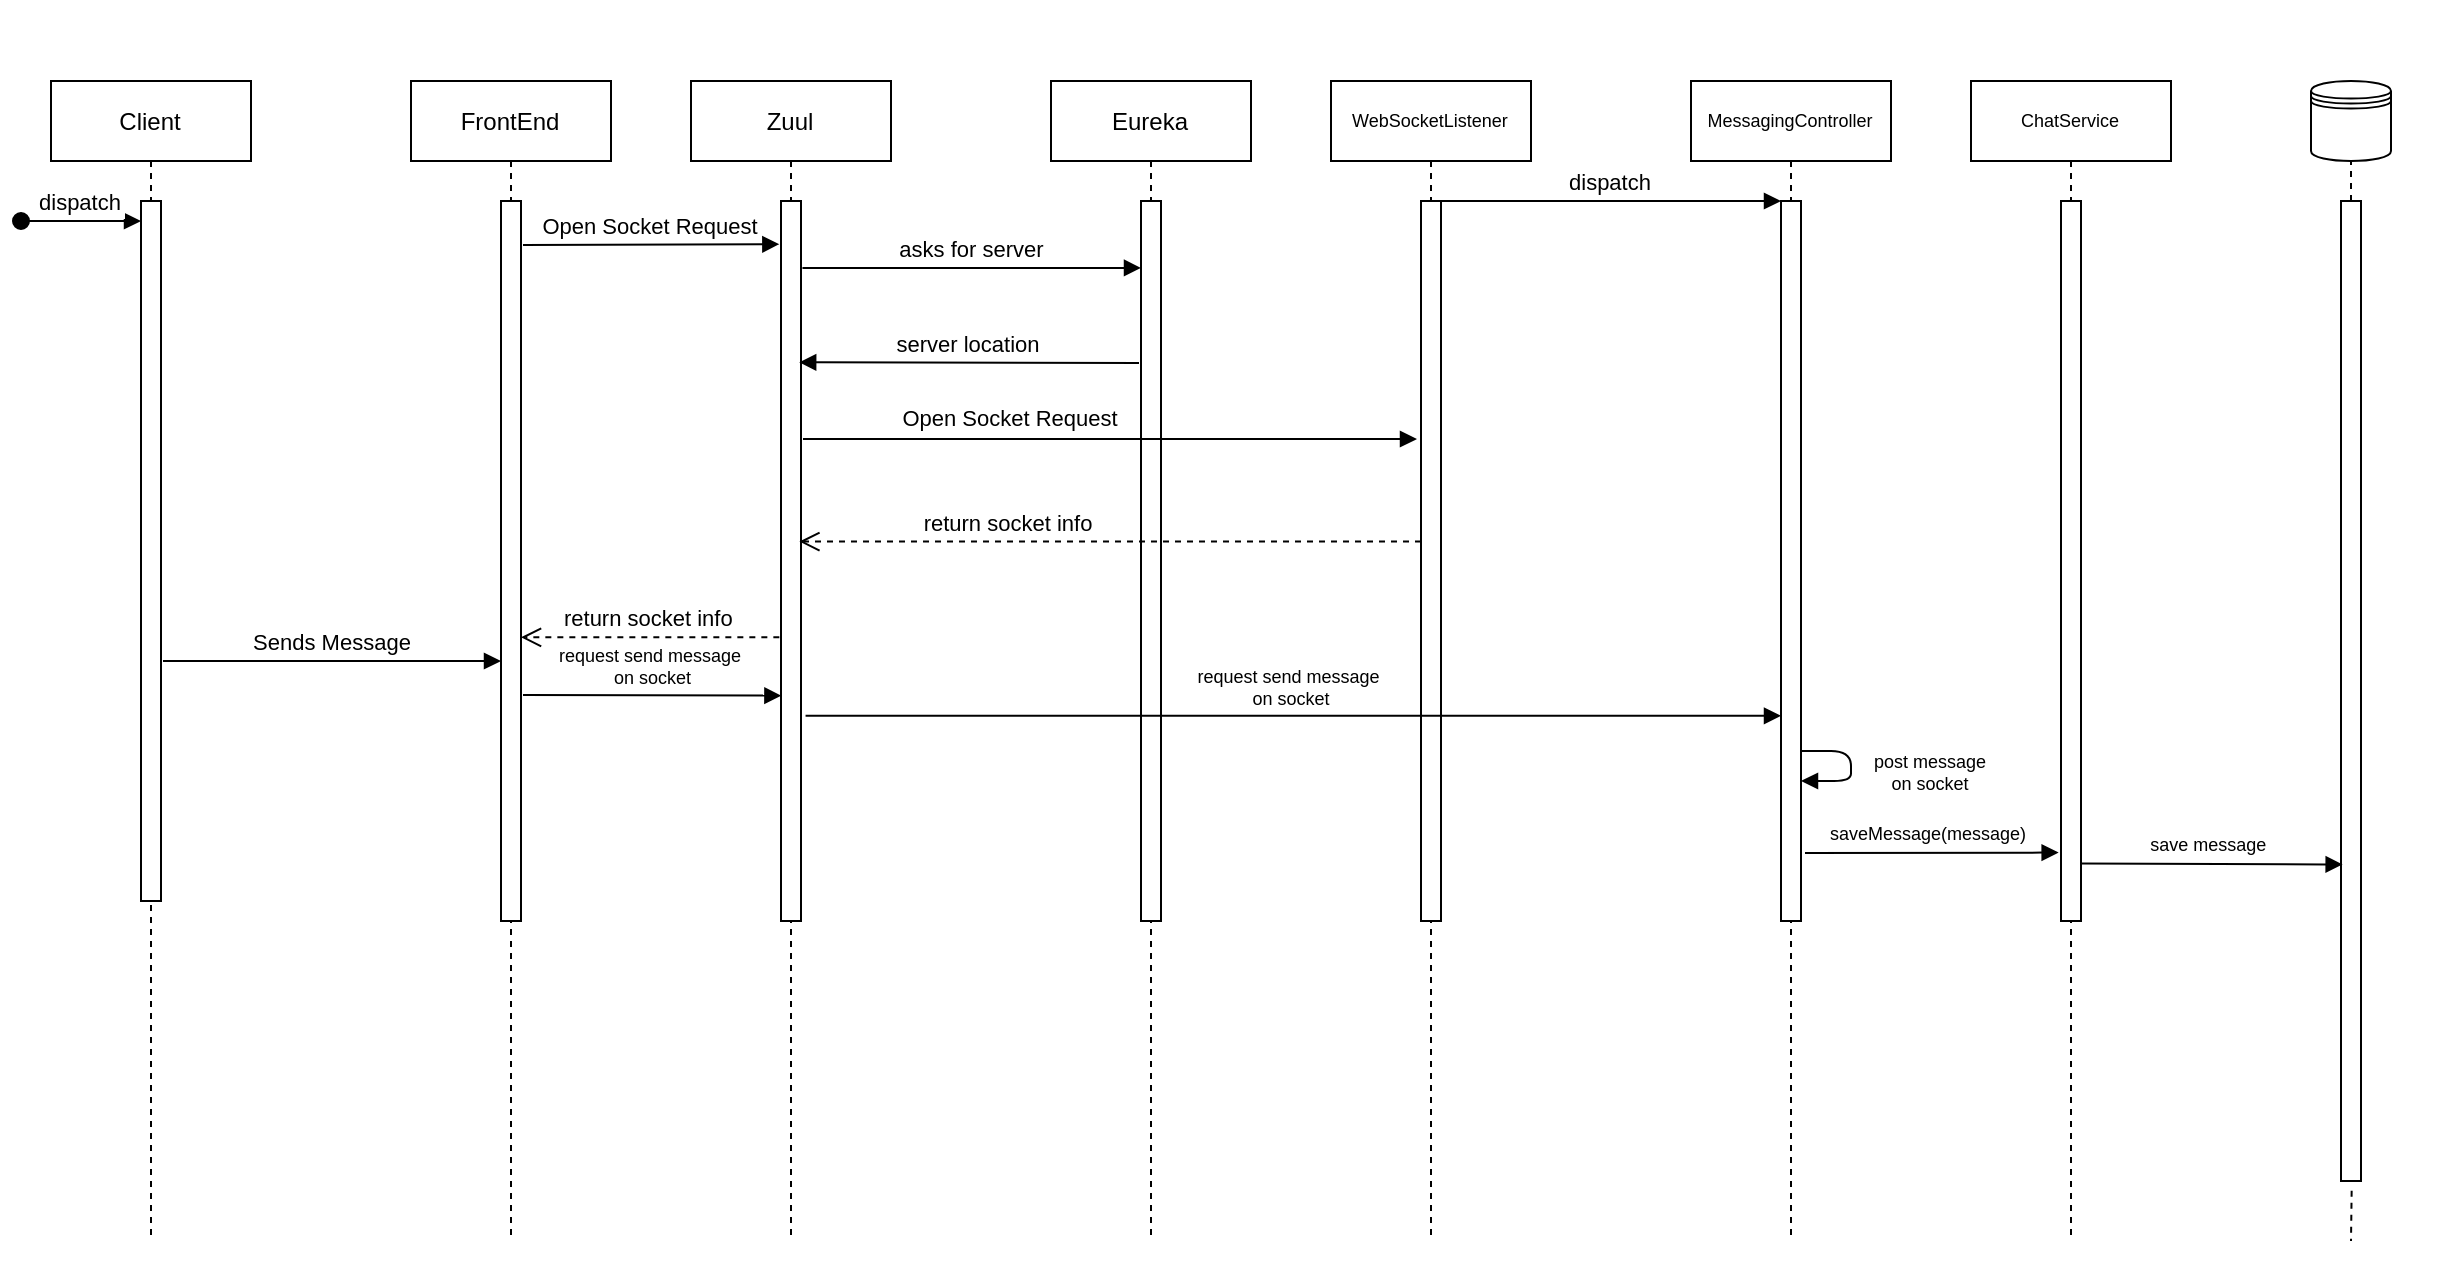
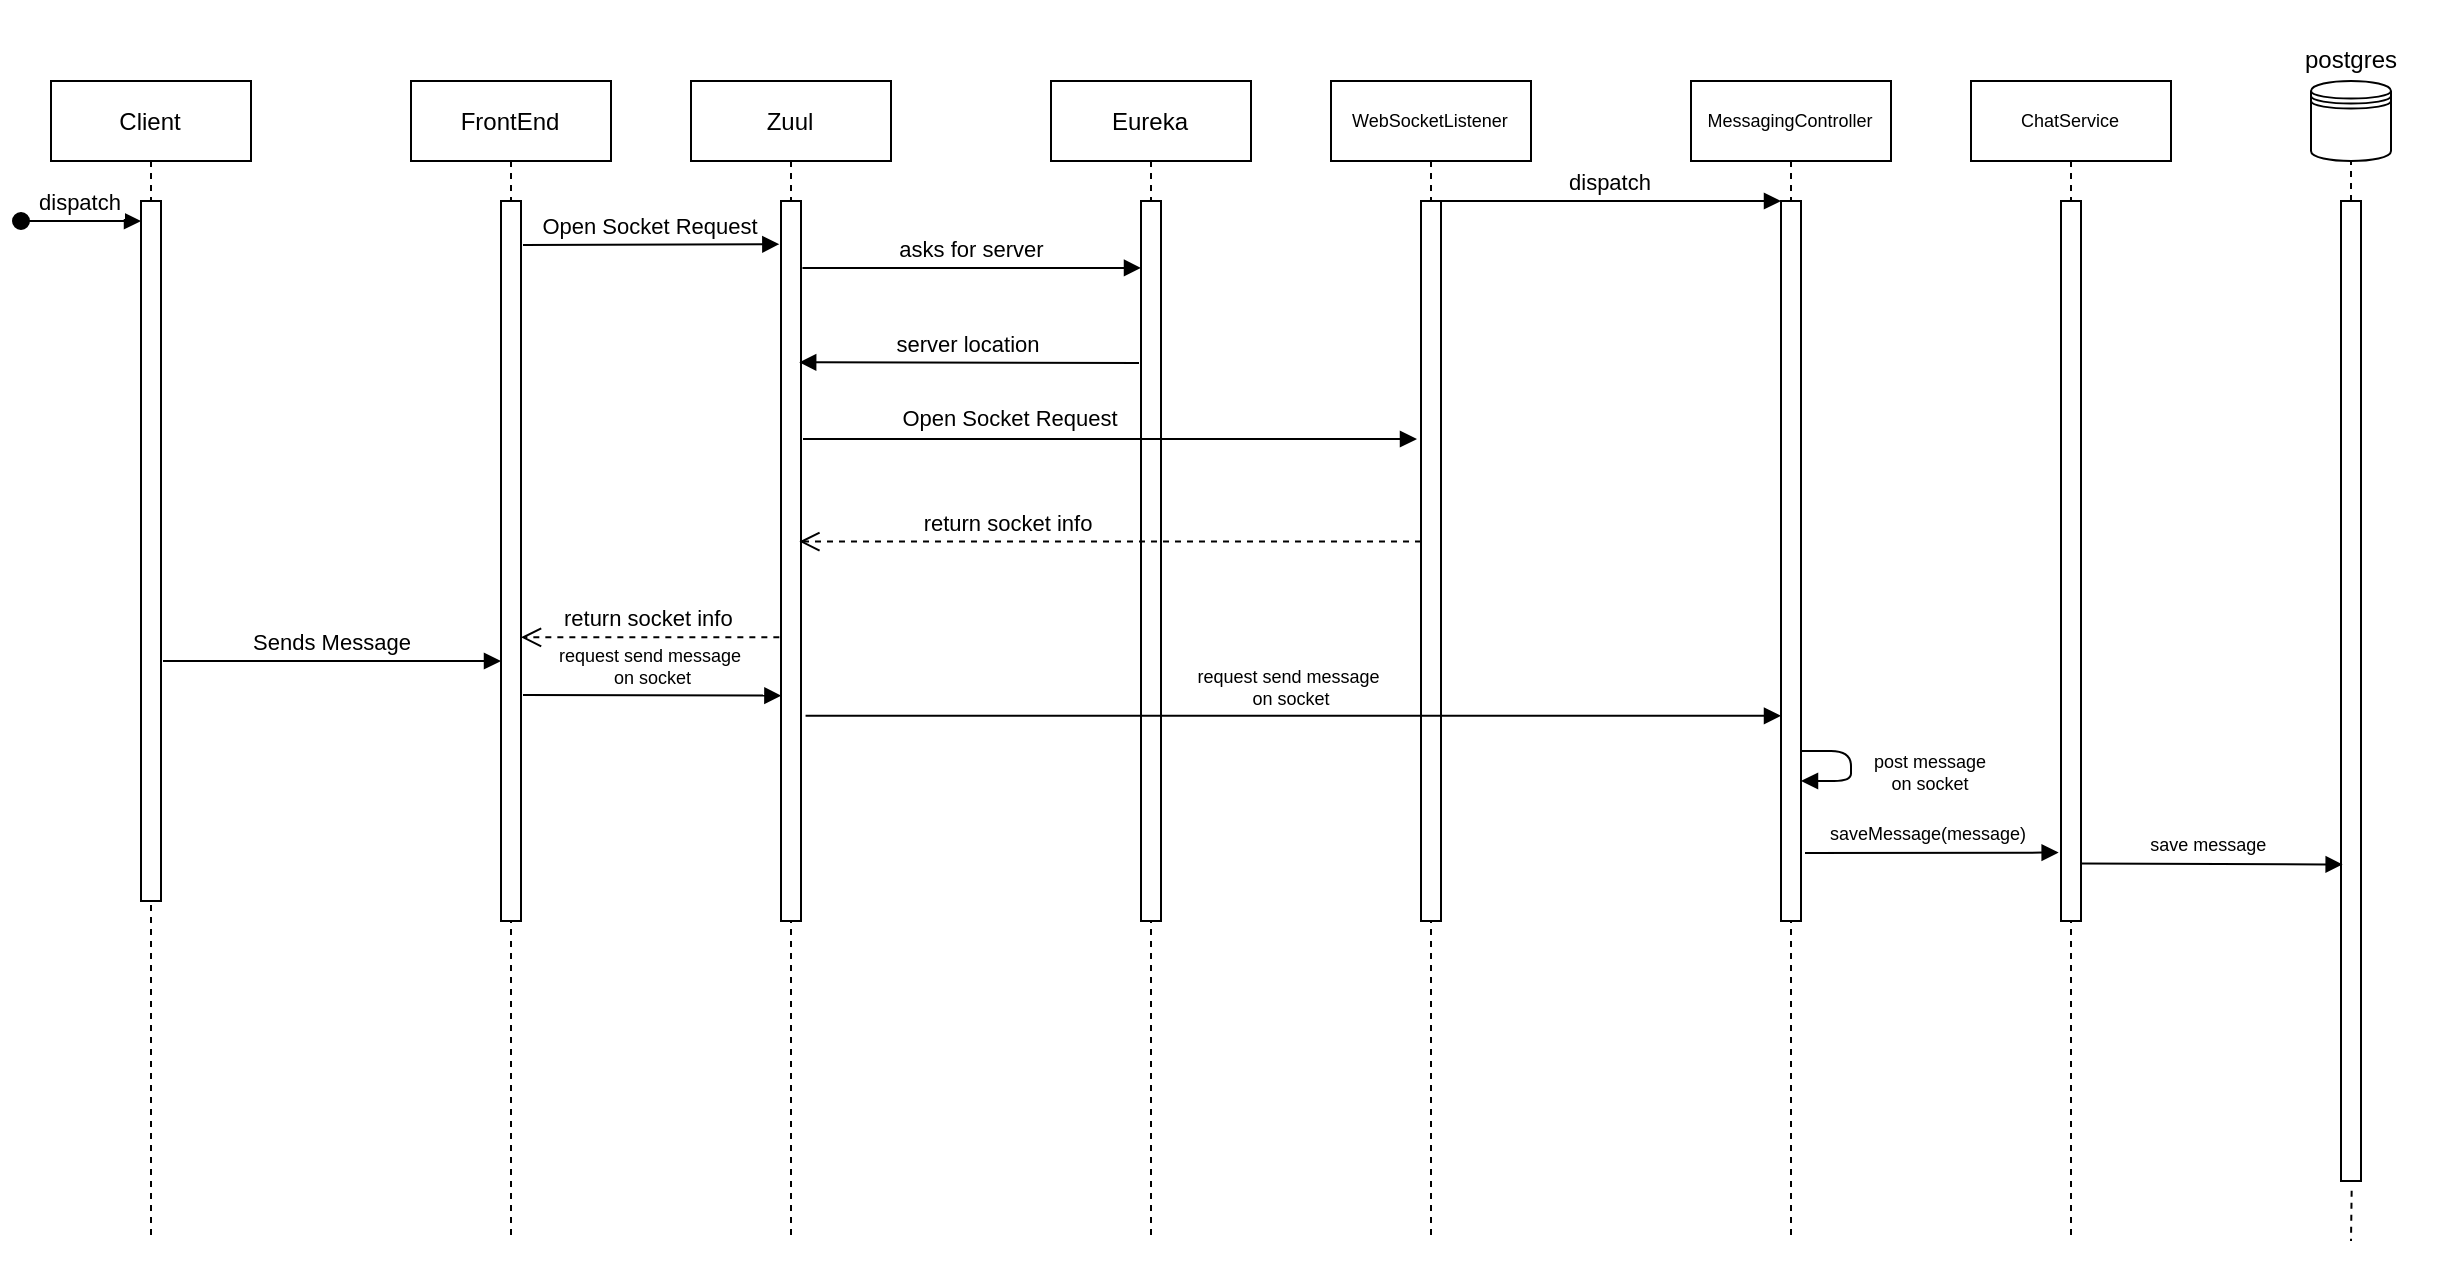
node "postgres": added
